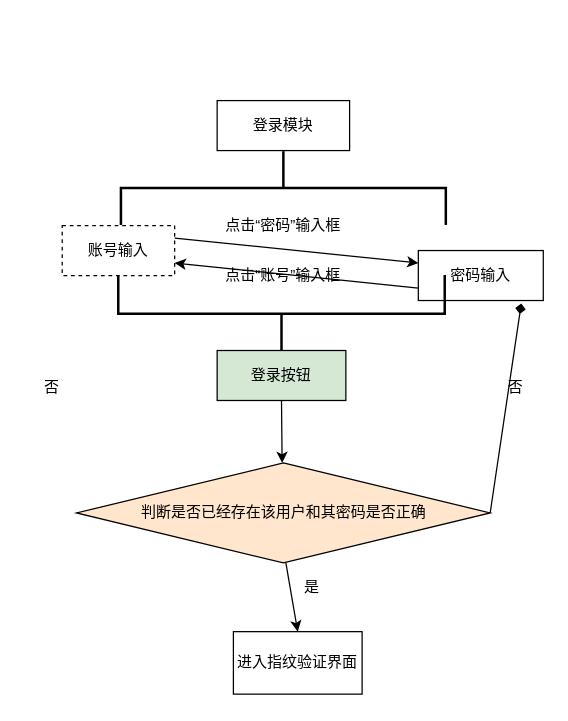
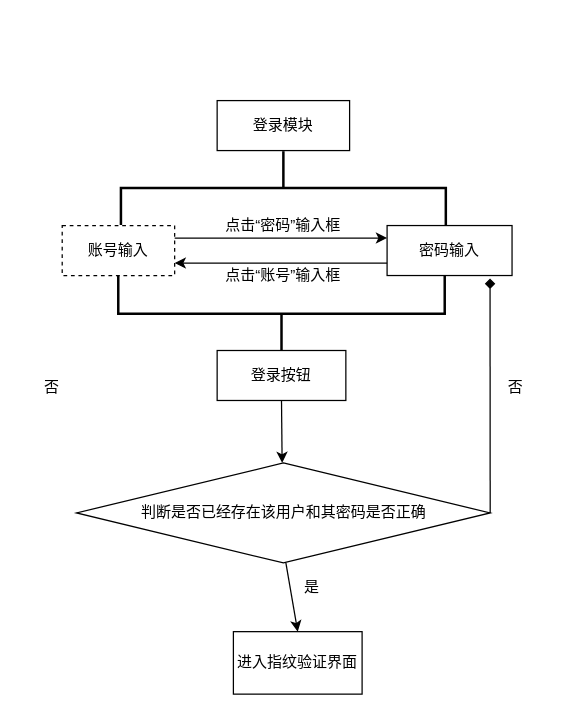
node "密码输入": moved (481, 276) -> (449, 251)
node "登录按钮": fillcolor #d5e8d4 -> #ffffff
node "判断是否已经存在该用户和其密码是否正确": fillcolor #ffe6cc -> #ffffff
